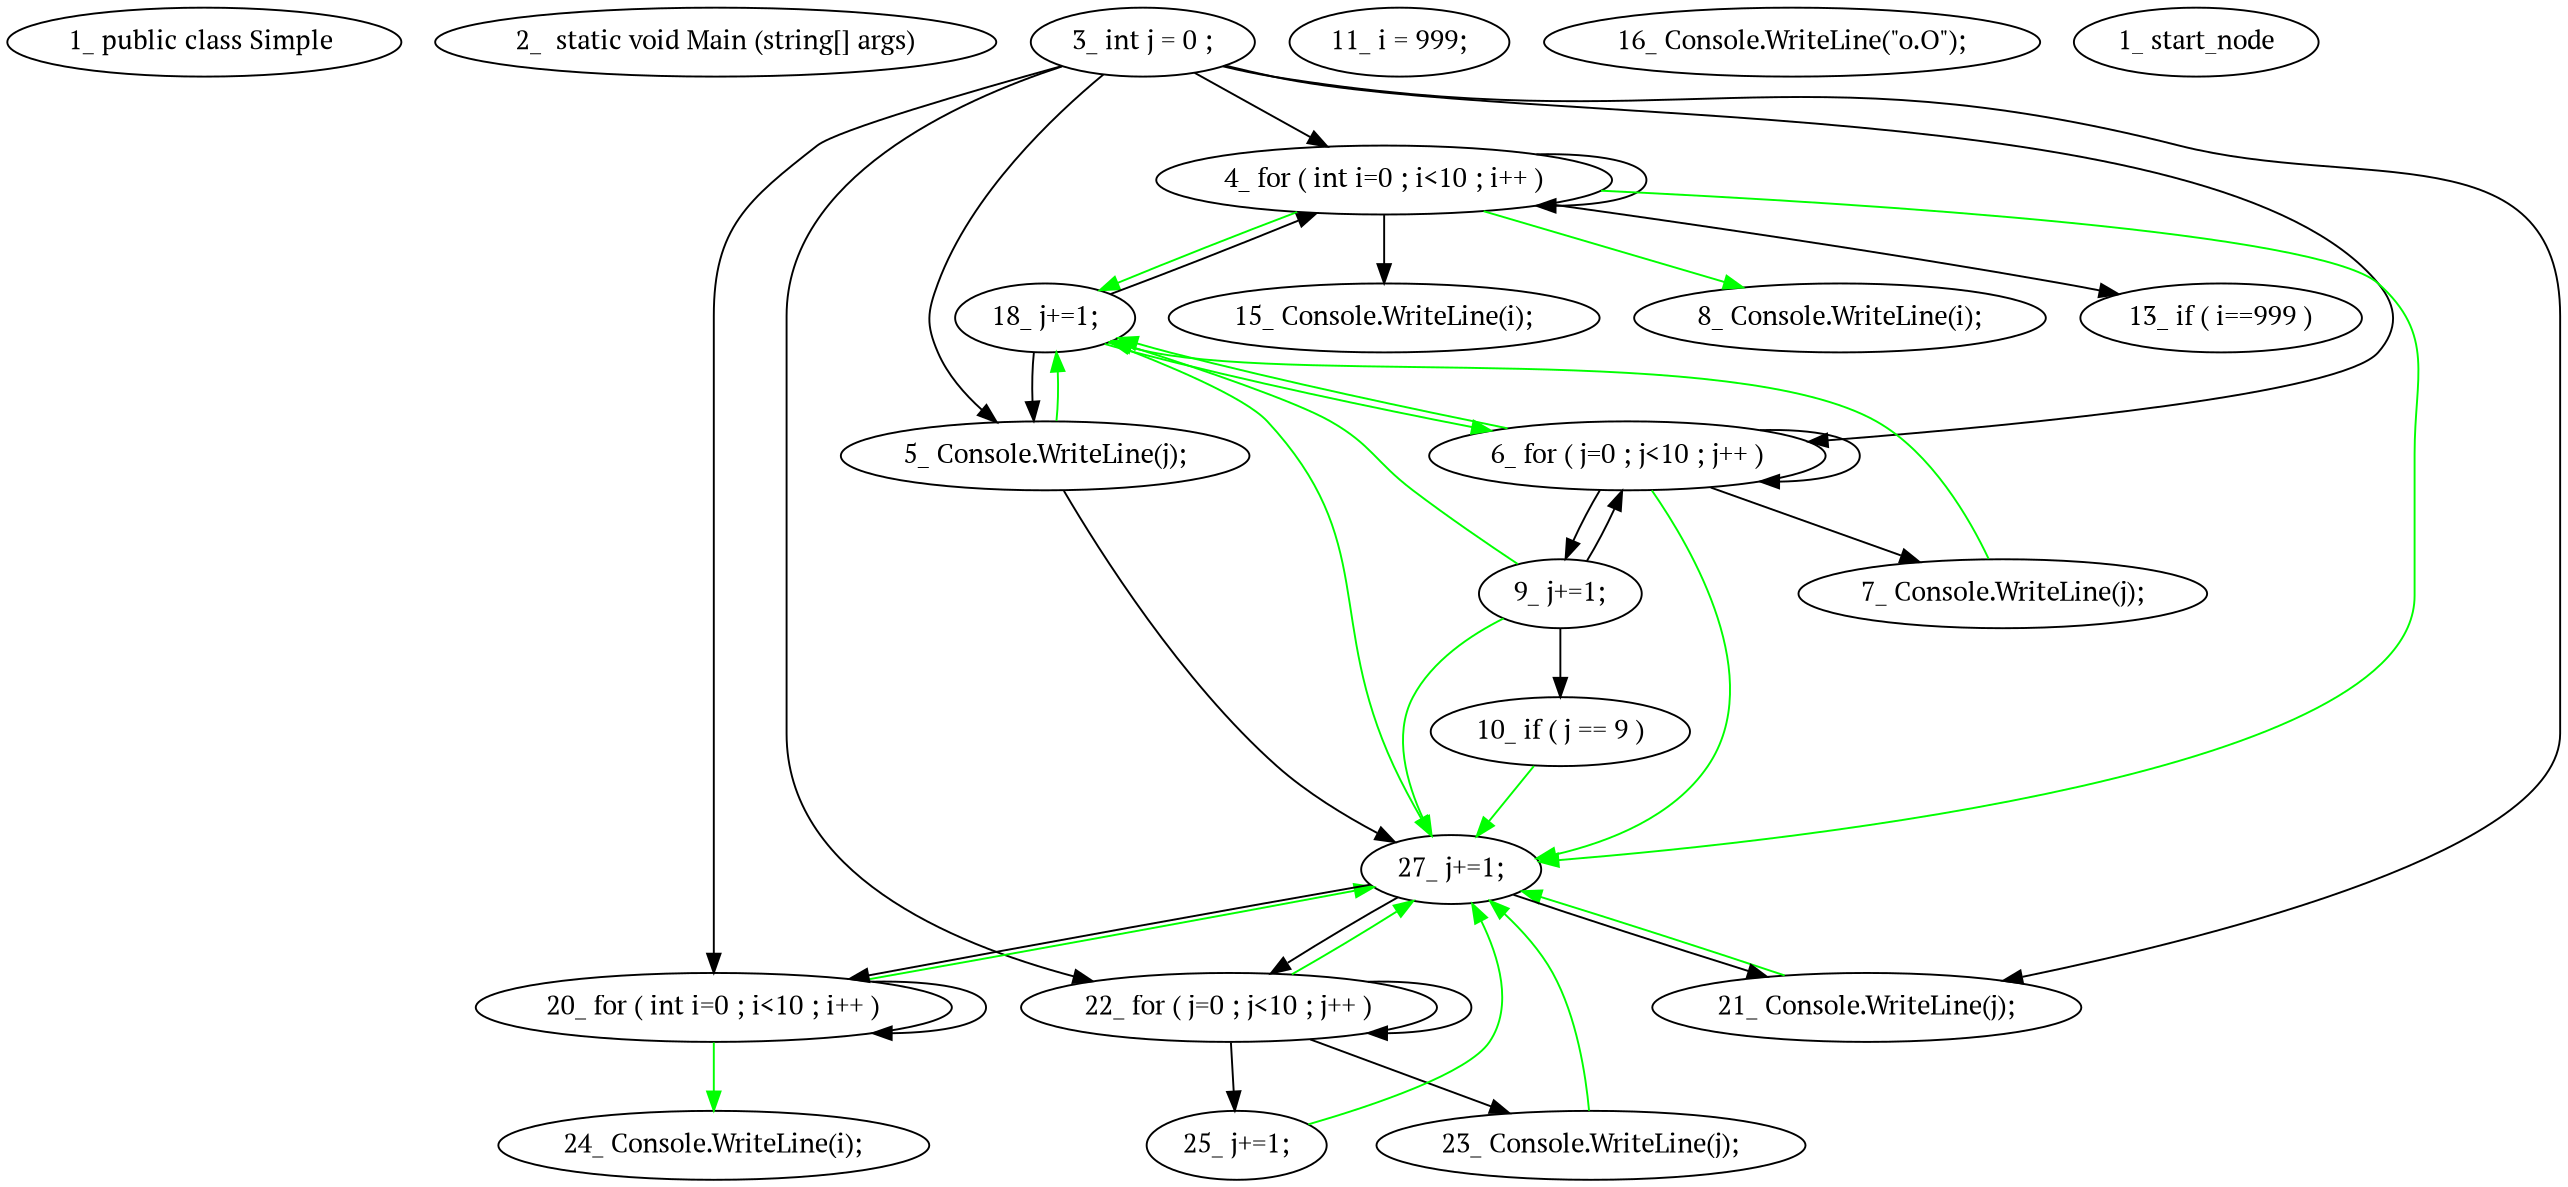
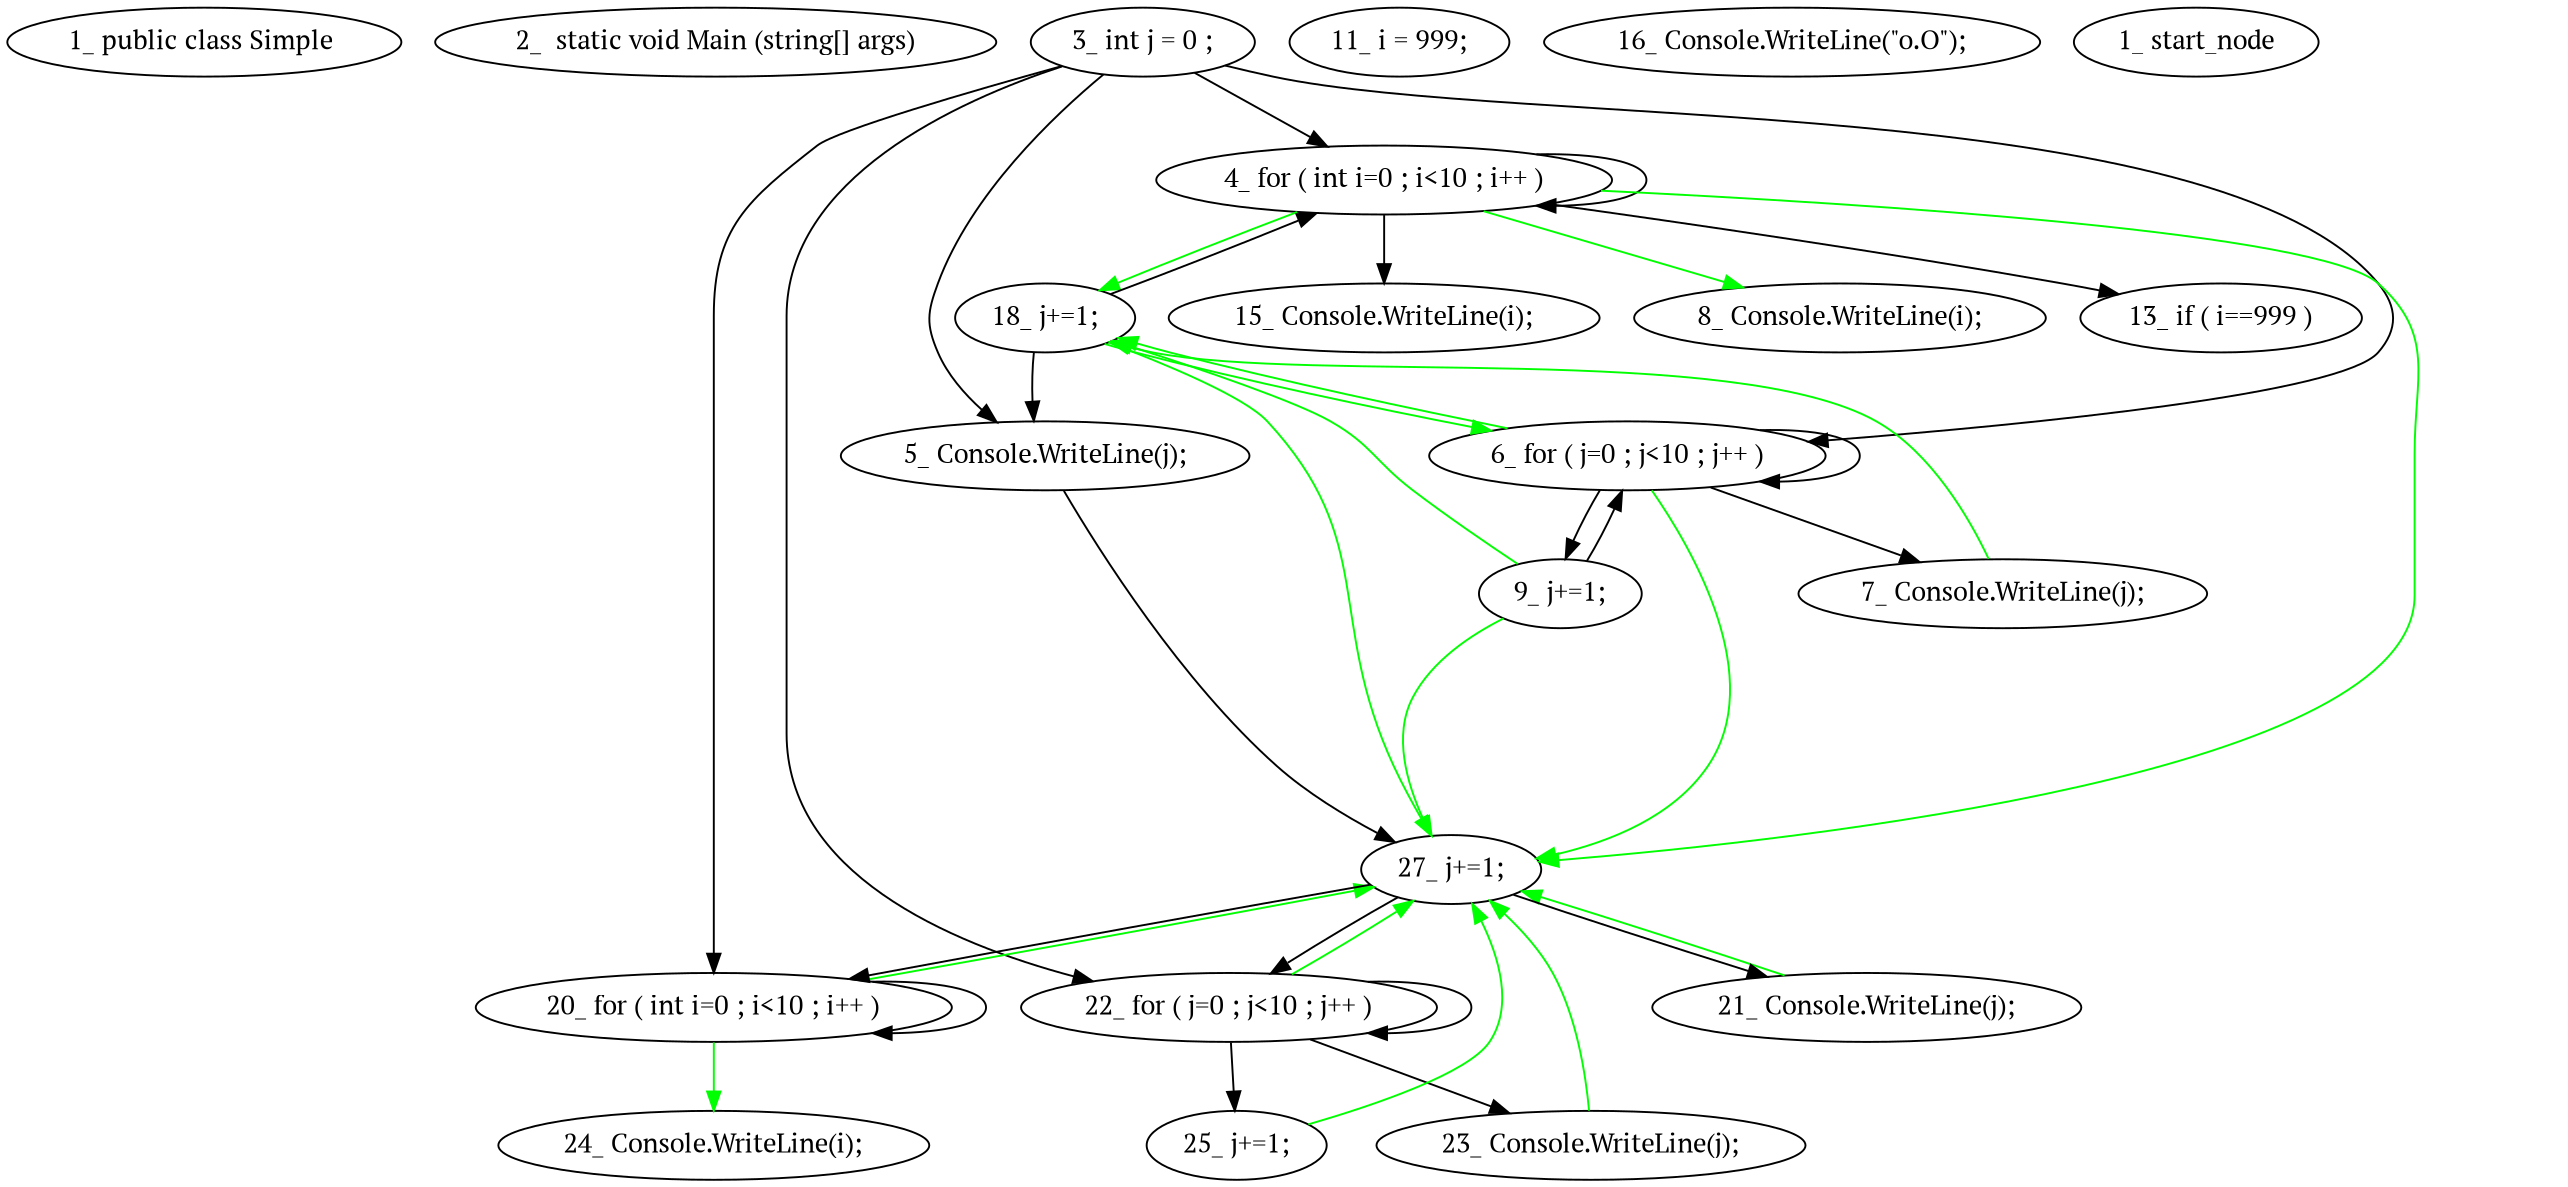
edge "3_ int j = 0 ;" -> "21_ Console.WriteLine(j);": removed
edge "5_ Console.WriteLine(j);" -> "18_ j+=1;": removed
node "10_ if ( j == 9 )": removed
